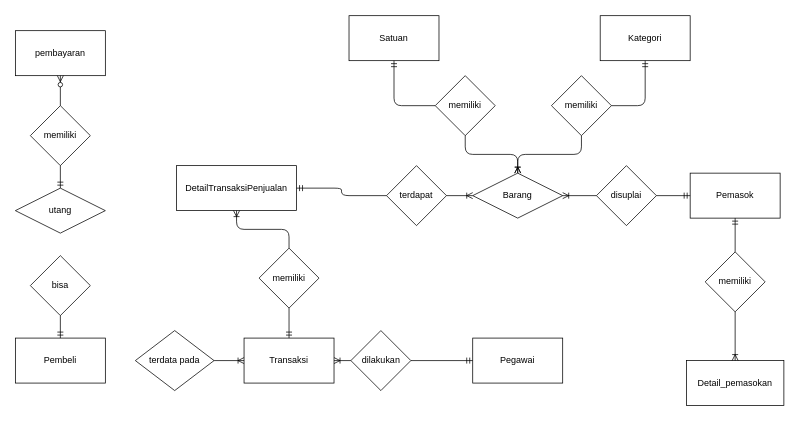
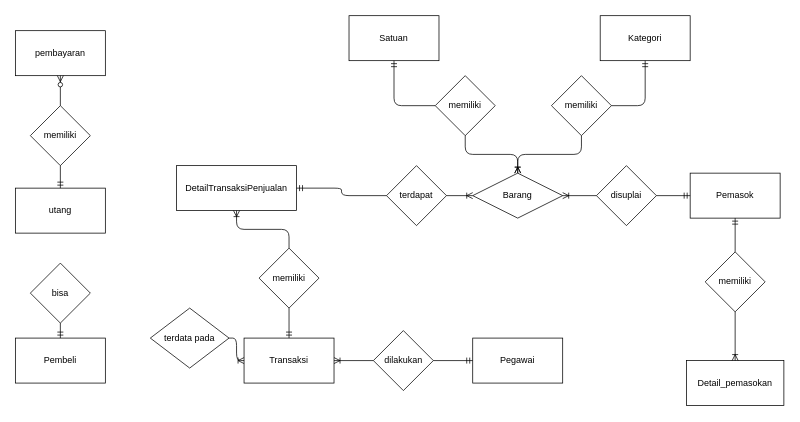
node "utang": shape diamond -> rectangle
node "bisa": moved (60, 285) -> (60, 293)
node "terdata pada": moved (175, 360) -> (190, 338)
node "dilakukan": moved (381, 360) -> (404, 360)
